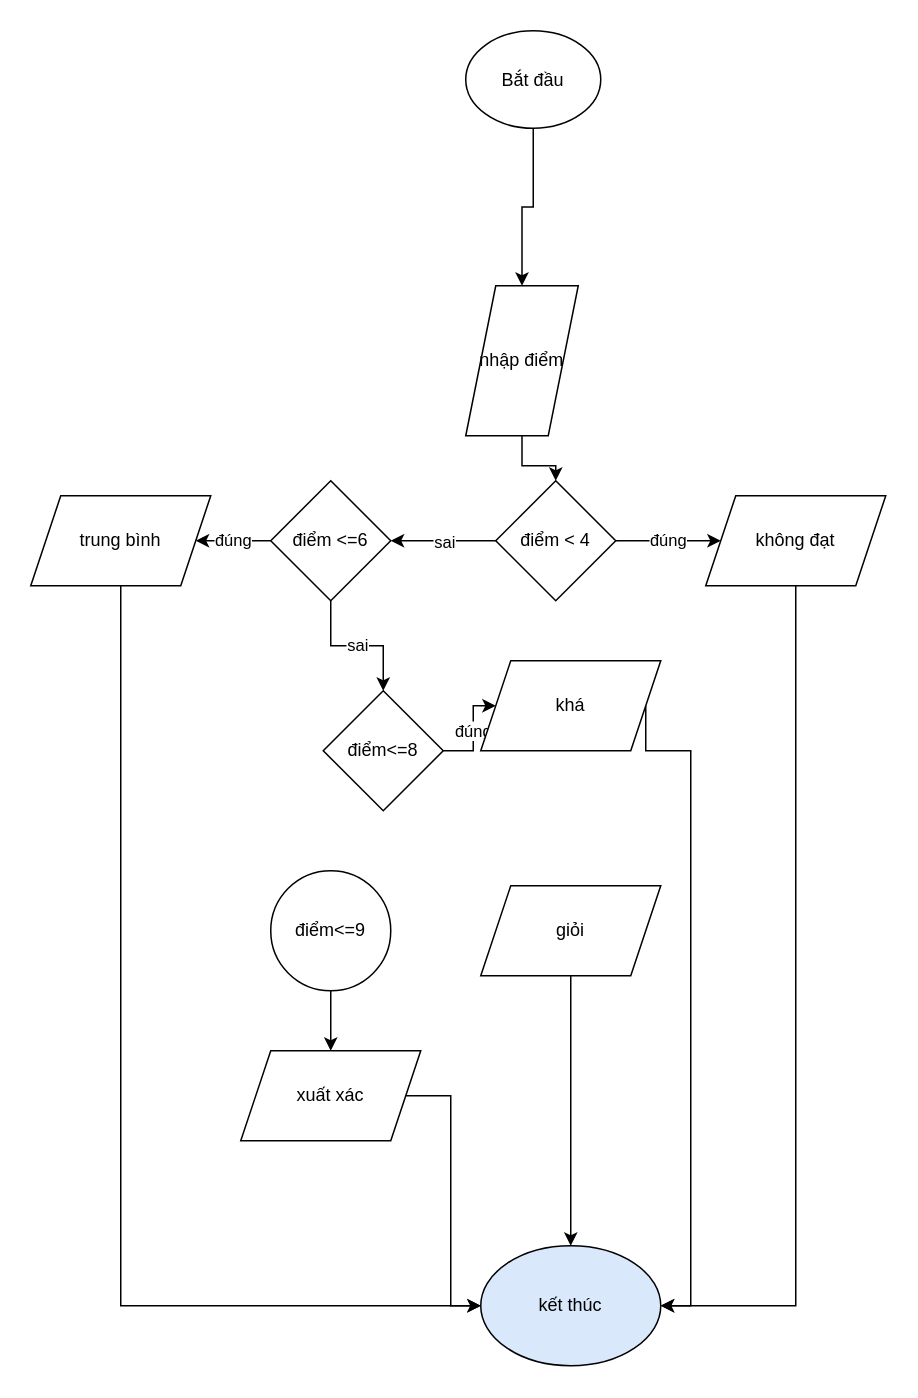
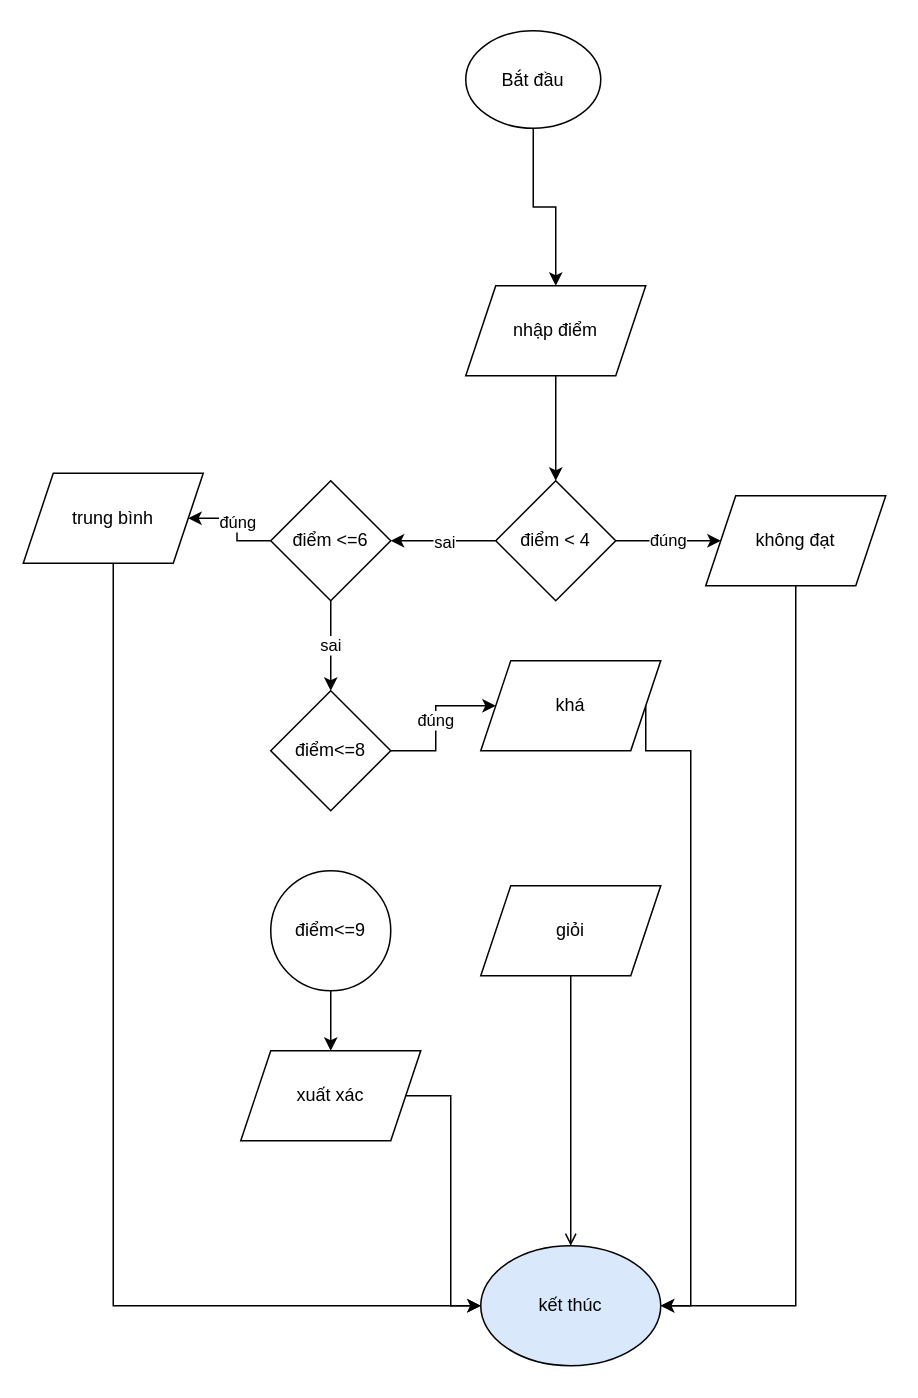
node "nhập điểm": size 113x150 -> 180x90
node "trung bình": moved (121, 541) -> (113, 518)
node "điểm<=8": moved (383, 751) -> (331, 751)
edge "giỏi" -> "kết thúc": arrowhead classic -> open
